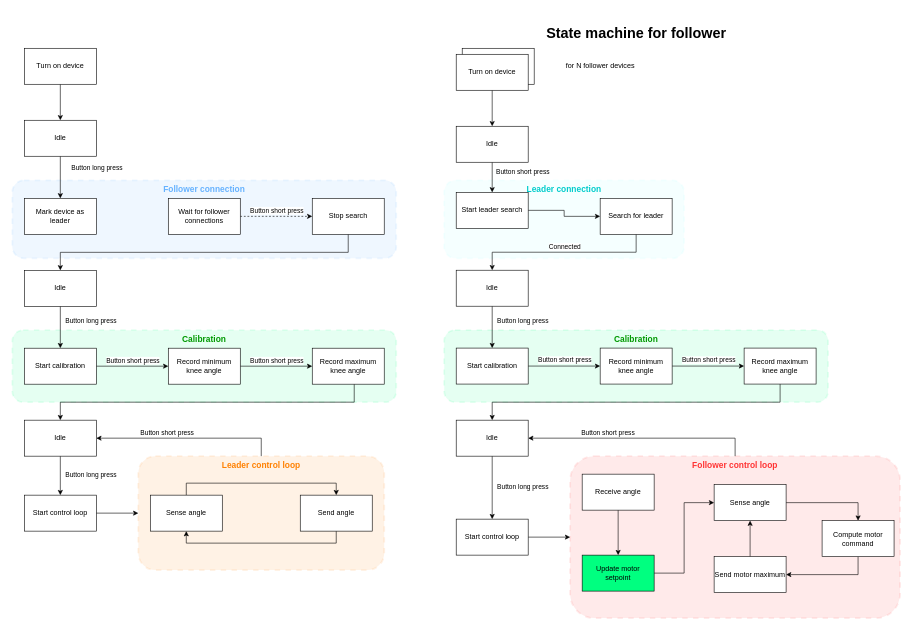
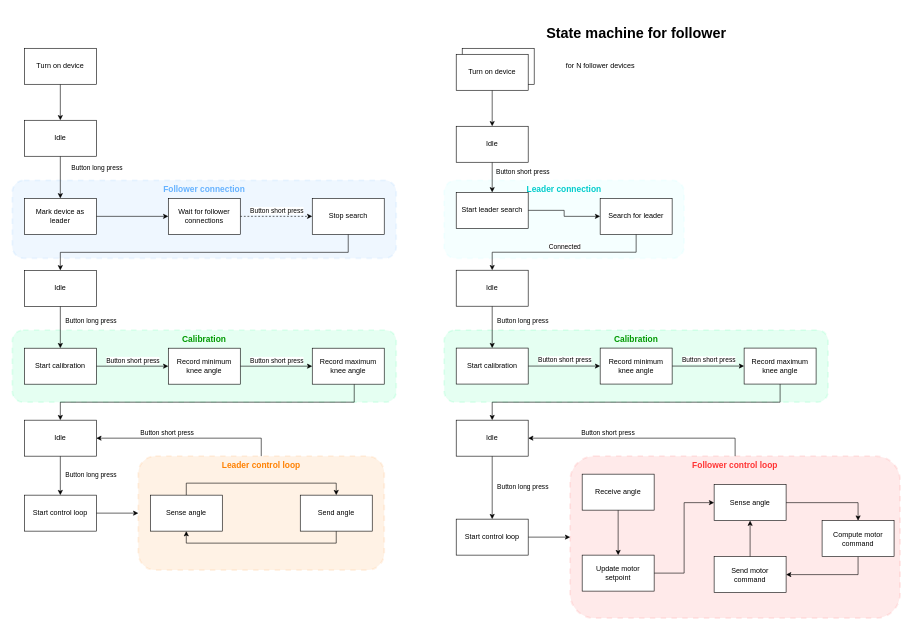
edge "Mark device as leader" -> "Wait for follower connections": added
node "Update motor setpoint": fillcolor #00ff80 -> #ffffff
node "Send motor maximum": label "Send motor maximum" -> "Send motor command"
